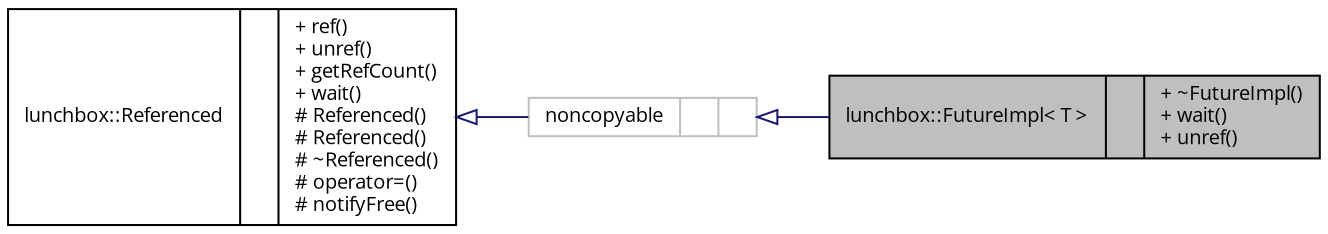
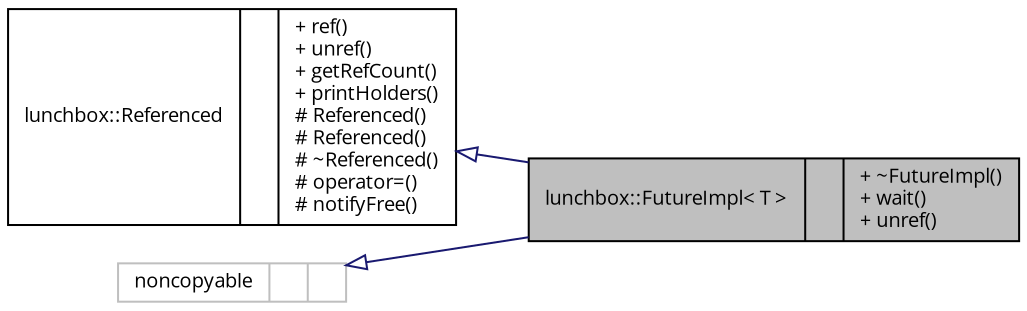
node "lunchbox::Referenced": text "+ wait()" -> "+ printHolders()"
edge "noncopyable" -> "lunchbox::Referenced": now "lunchbox::FutureImpl< T >" -> "lunchbox::Referenced"
